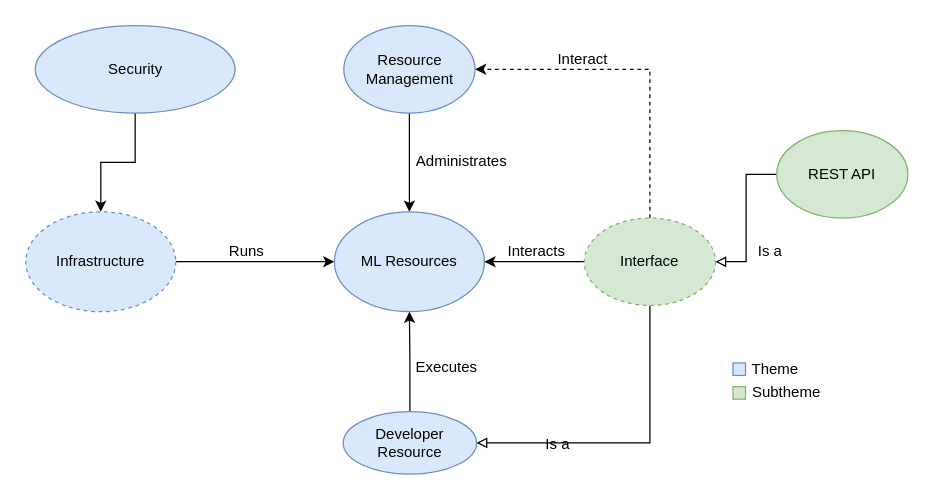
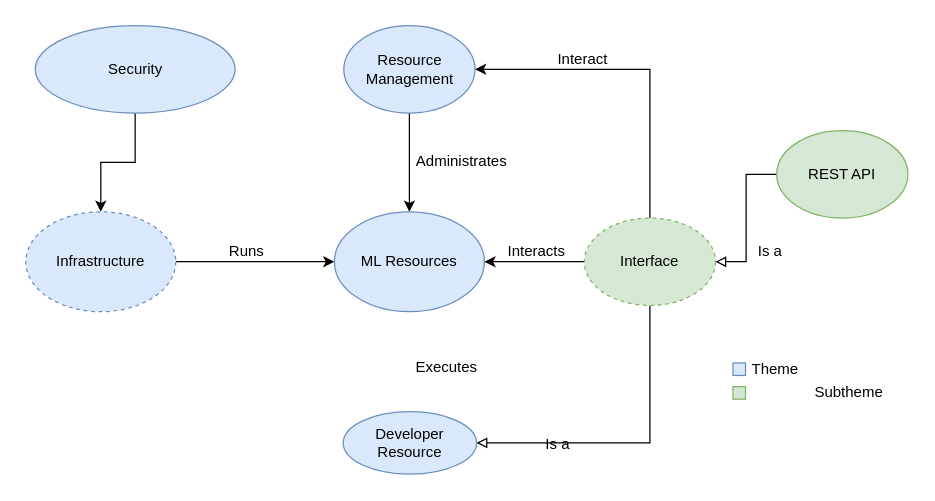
edge "Interface" -> "Resource Management": style dashed -> solid
edge "Developer Resource" -> "ML Resources": removed
node "Subtheme": moved (787, 393) -> (849, 393)
